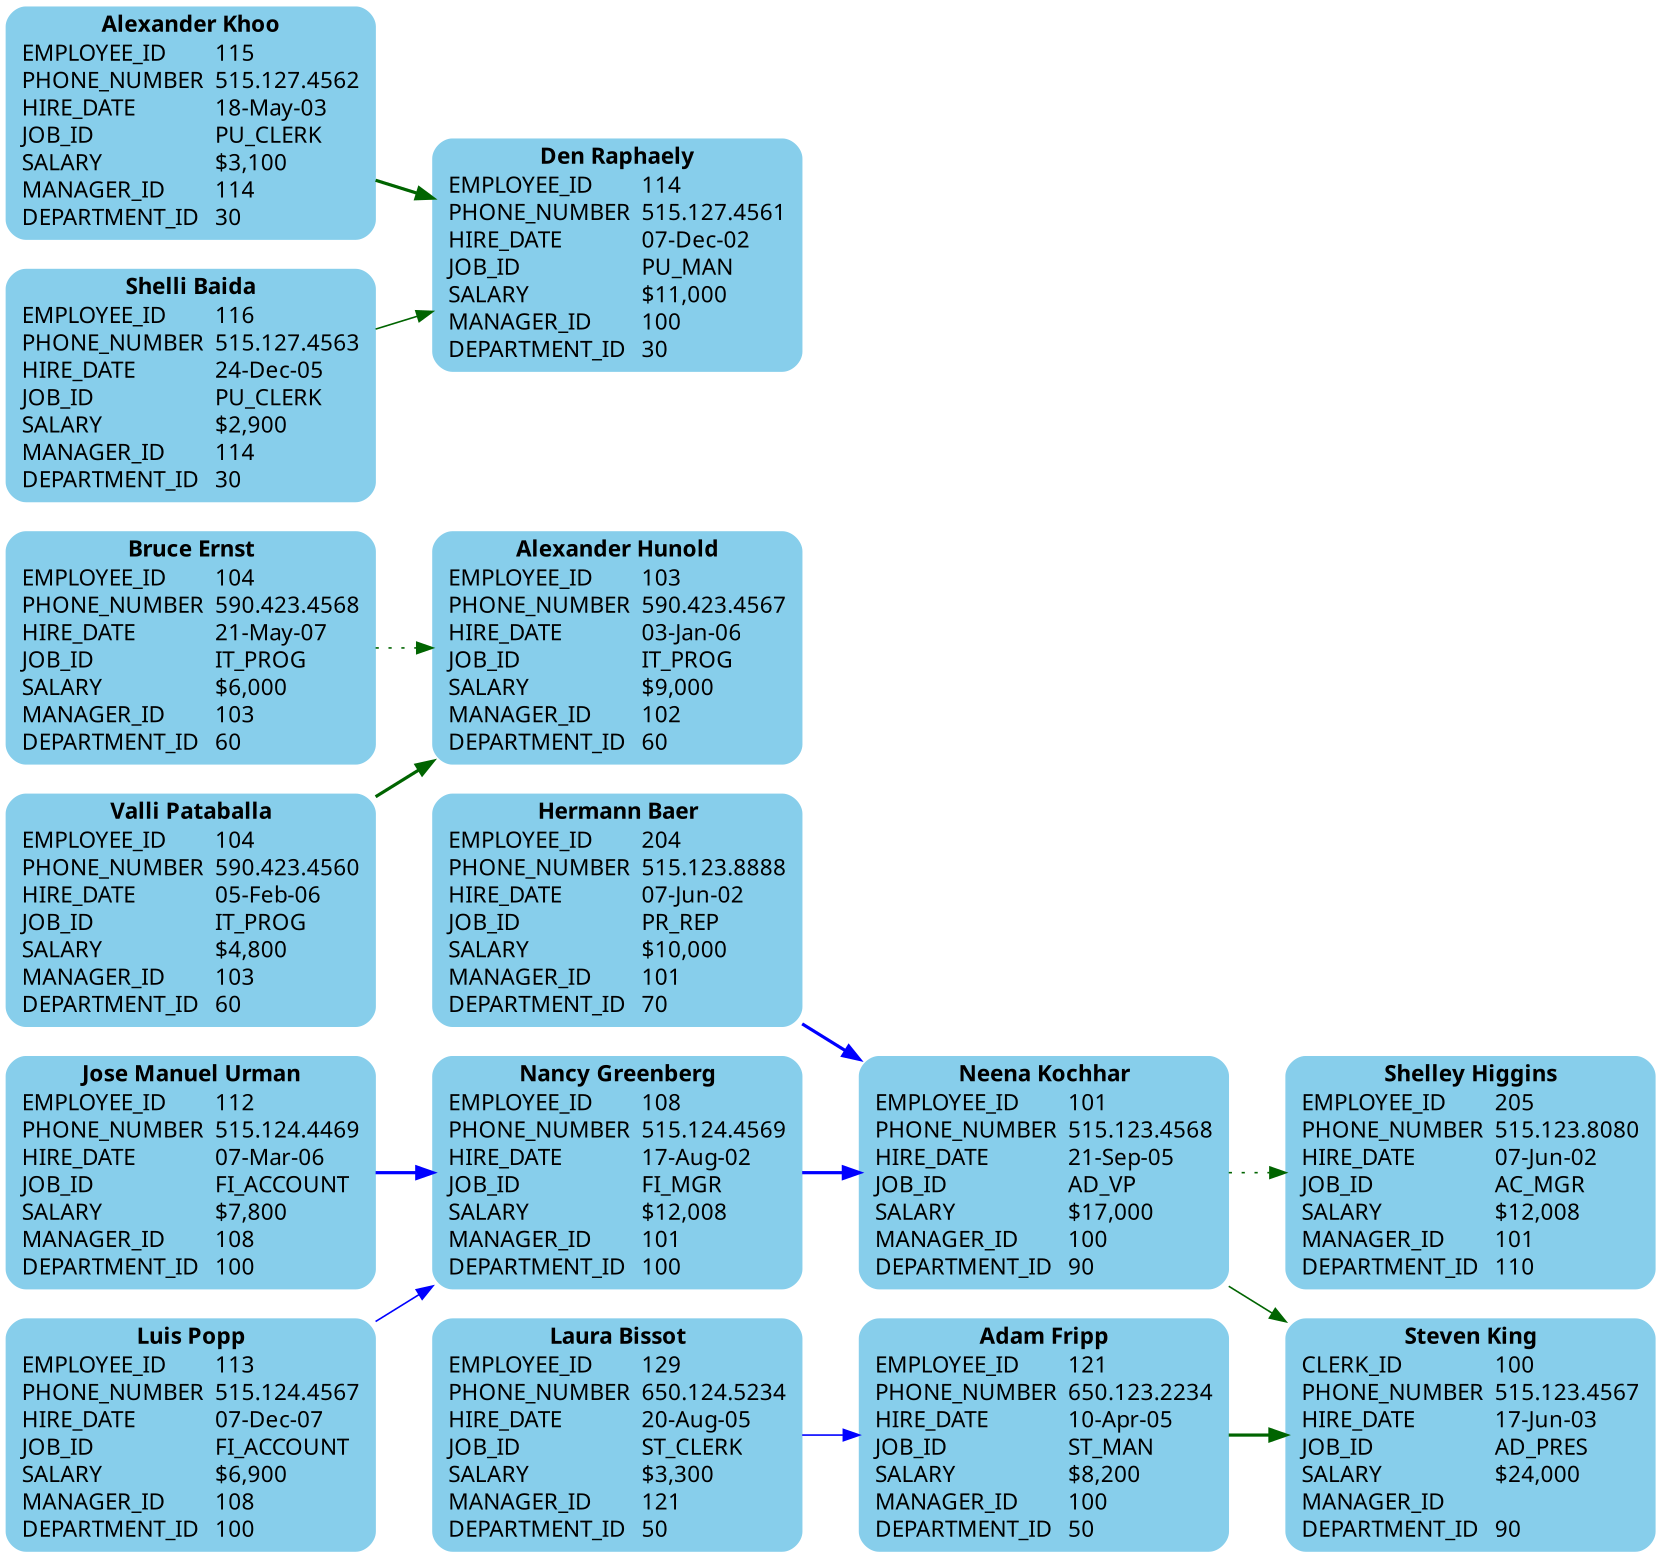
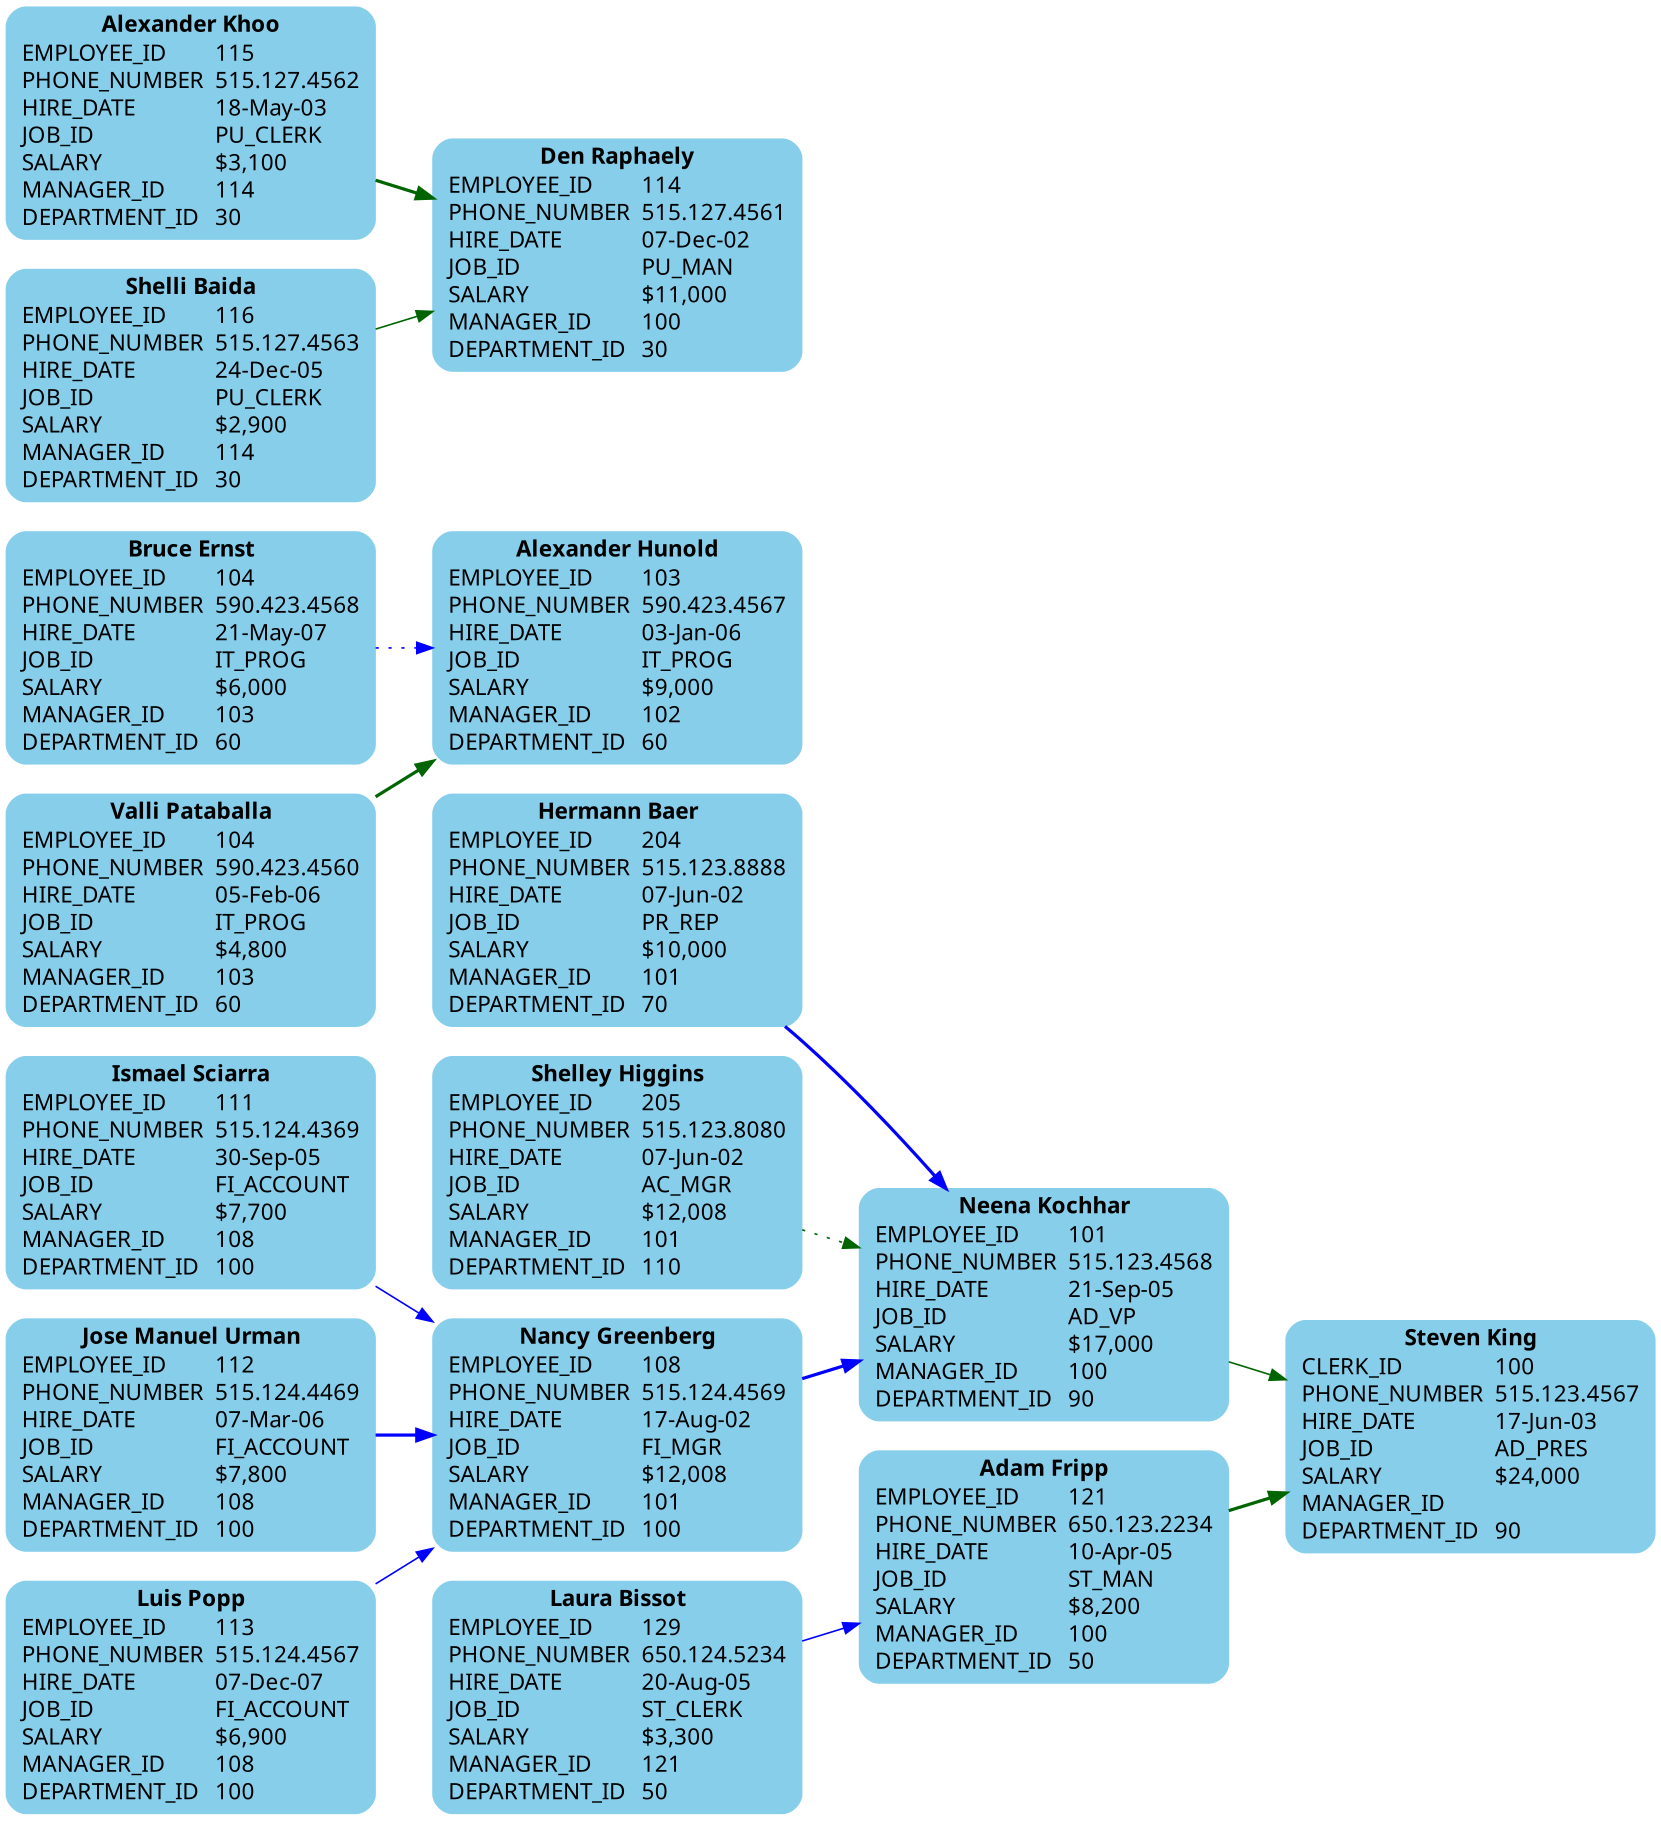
edge "Bruce Ernst" -> "Alexander Hunold": color darkgreen -> blue
node "Ismael Sciarra": added
edge "Neena Kochhar" -> "Shelley Higgins": reversed
